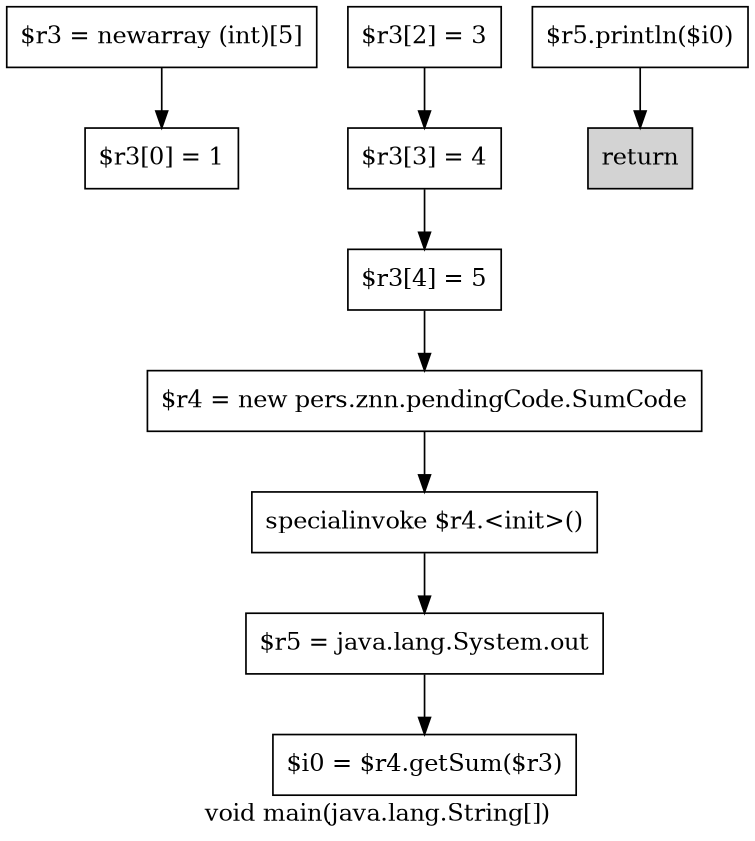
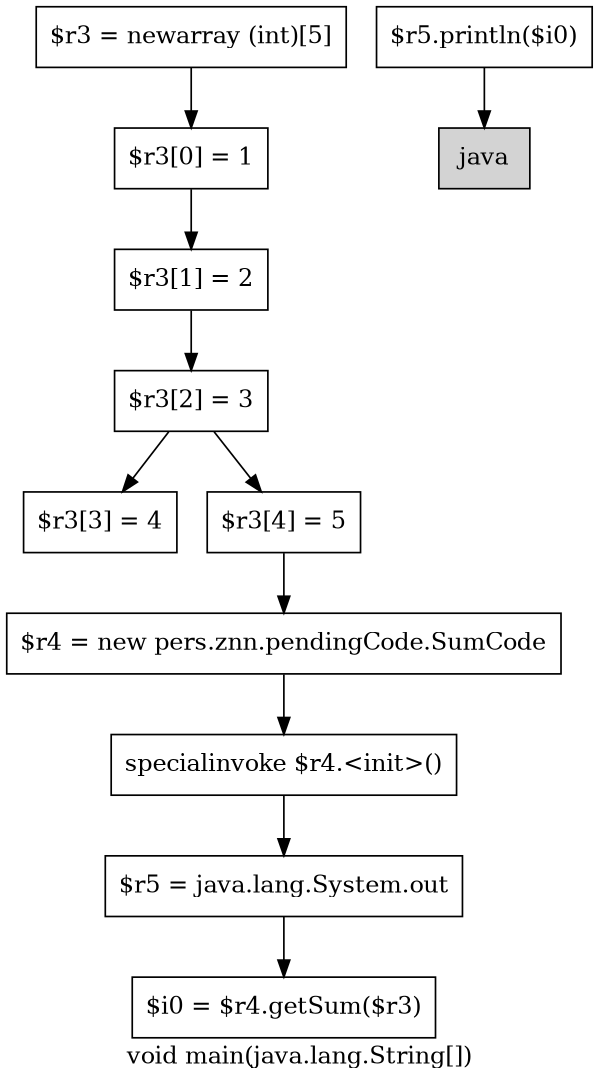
node "return": label "return" -> "java"
edge "$r3[3] = 4" -> "$r3[4] = 5": now "$r3[2] = 3" -> "$r3[4] = 5"
node "$r3[1] = 2": added
